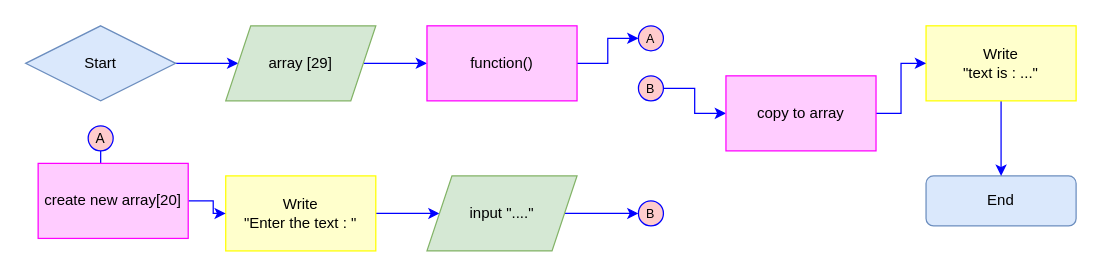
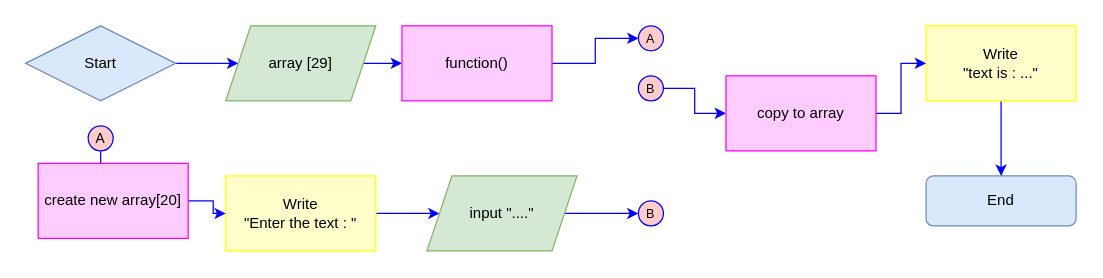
node "function()": moved (502, 63) -> (477, 63)
